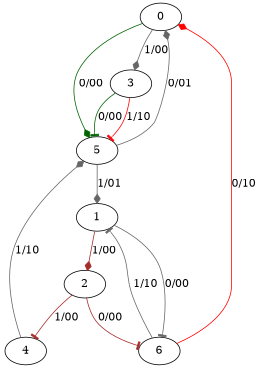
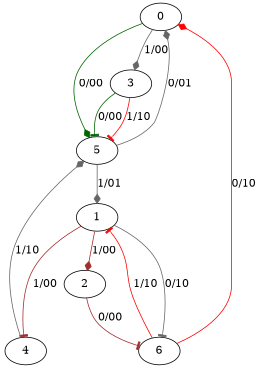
edge "1" -> "6": label "0/00" -> "0/10"
edge "6" -> "1": color gray40 -> red
edge "2" -> "4": now "1" -> "4"
